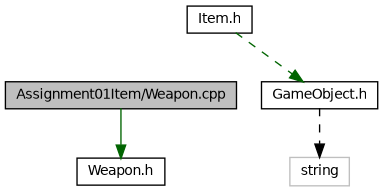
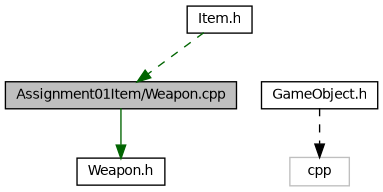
edge "Item.h" -> "GameObject.h": now "Item.h" -> "Assignment01Item/Weapon.cpp"
node "string": label "string" -> "cpp"
